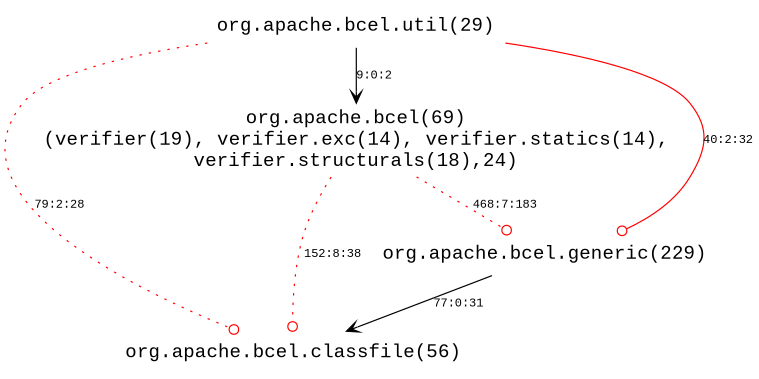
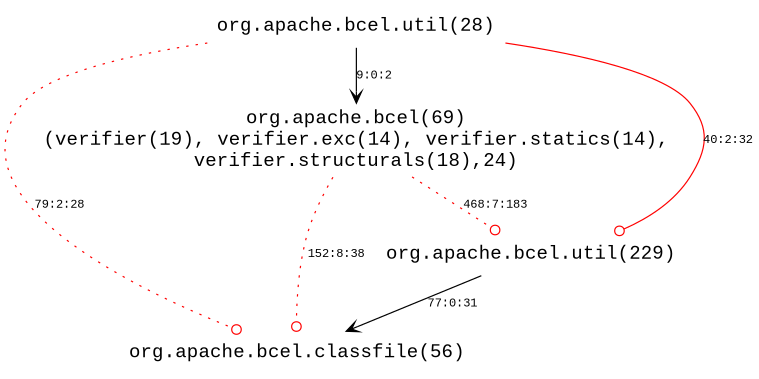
node "org.apache.bcel.util(29)": label "org.apache.bcel.util(29)" -> "org.apache.bcel.util(28)"
node "org.apache.bcel.generic(229)": label "org.apache.bcel.generic(229)" -> "org.apache.bcel.util(229)"
